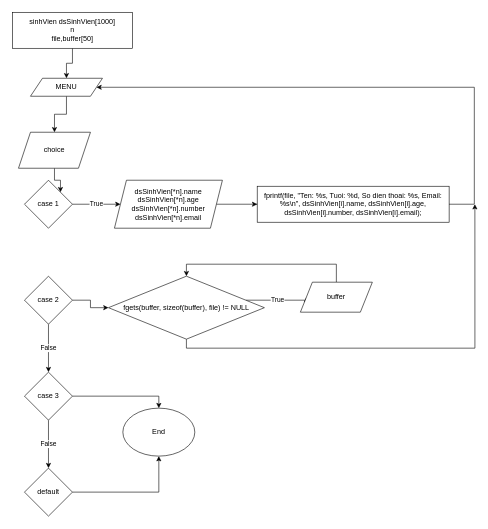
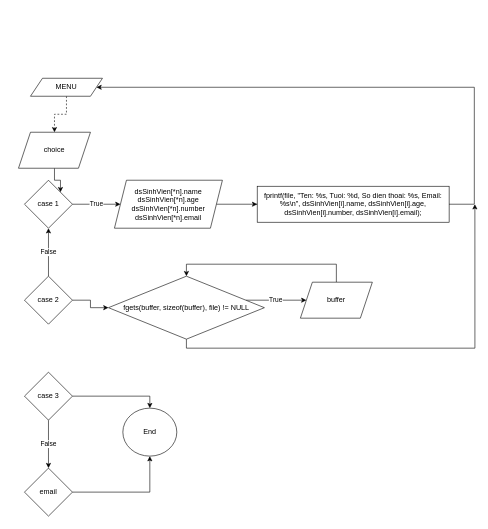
node "sinhVien dsSinhVien[1000] n file,buffer[50]": removed
edge "sinhVien dsSinhVien[1000] n file,buffer[50]" -> "MENU": removed
edge "MENU" -> "choice": style solid -> dashed
node "buffer": size 72x30 -> 72x36
edge "case 2" -> "case 3": now "case 2" -> "case 1"
node "End": size 72x48 -> 54x48
node "default": label "default" -> "email"
